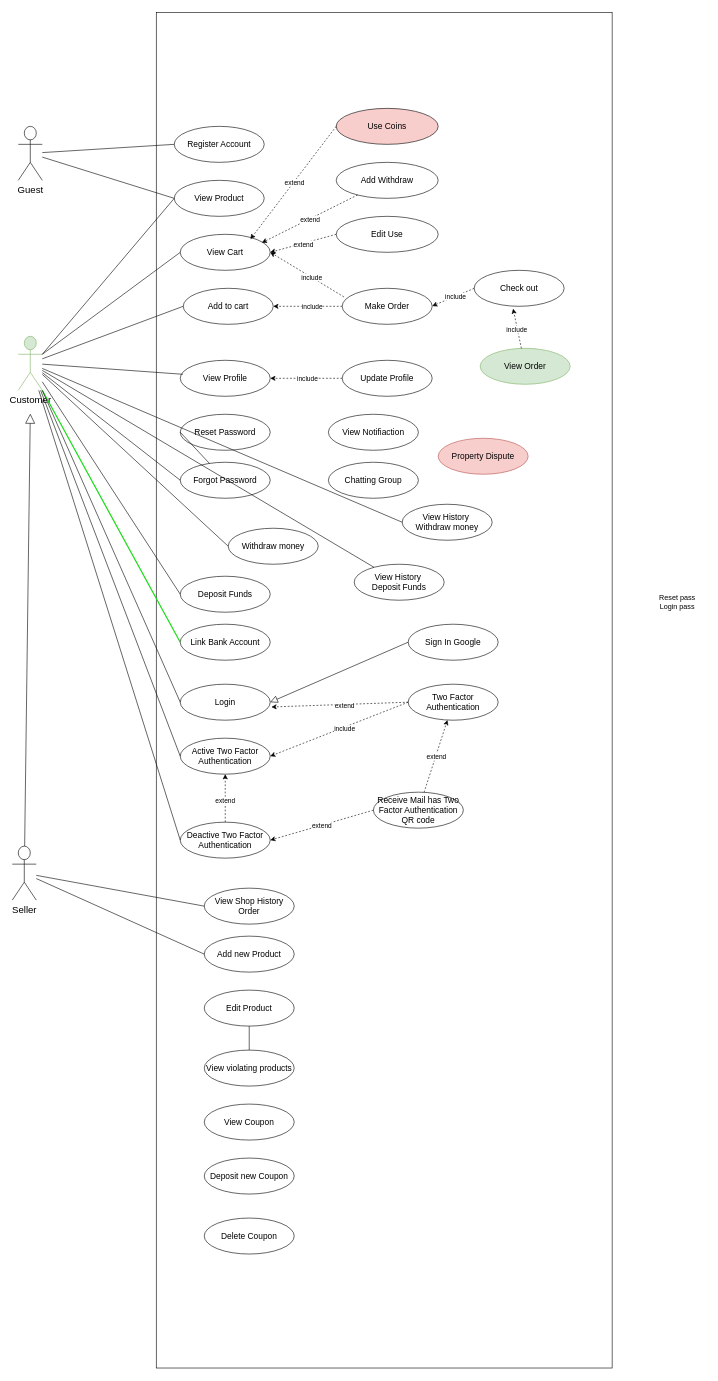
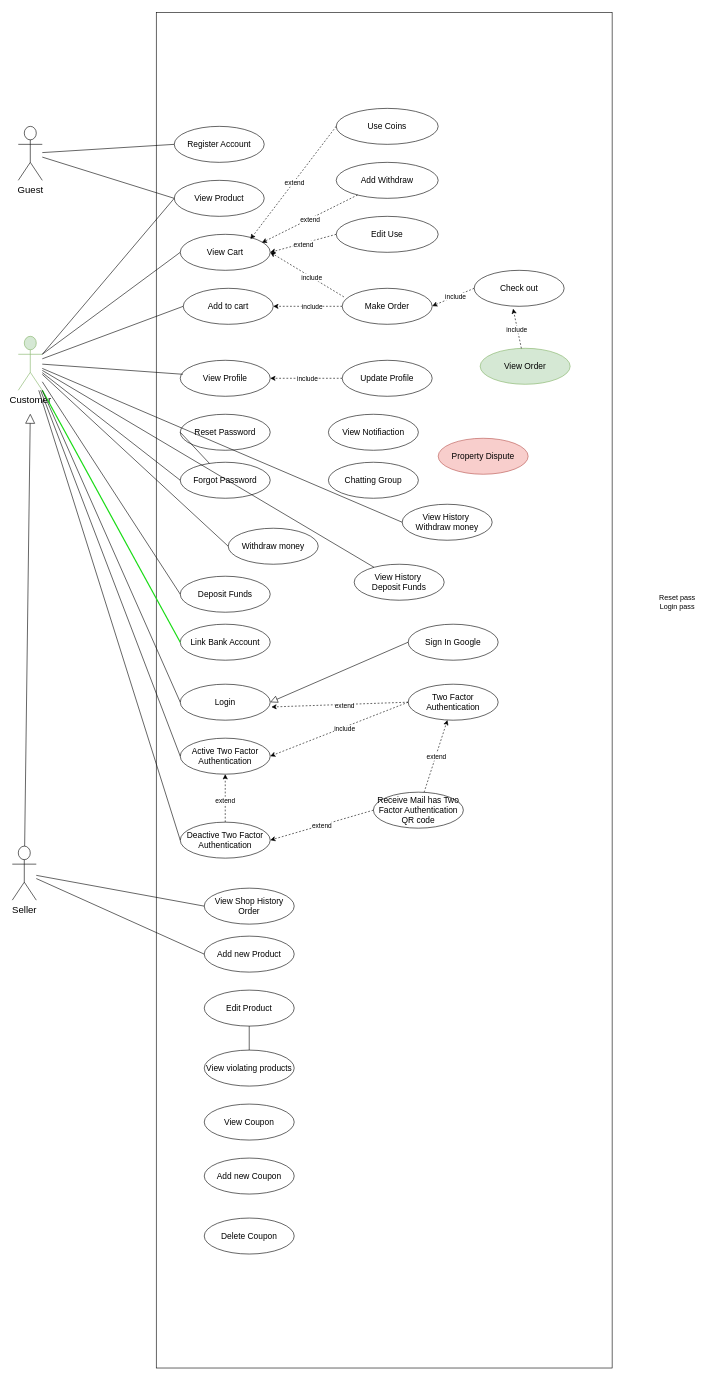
node "Use Coins": fillcolor #f8cecc -> #ffffff
node "Deposit new Coupon": label "Deposit new Coupon" -> "Add new Coupon"
